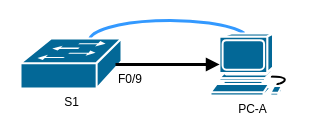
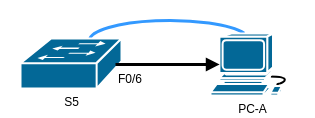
node "F0/9": label "F0/9" -> "F0/6"
node "S1": label "S1" -> "S5"
